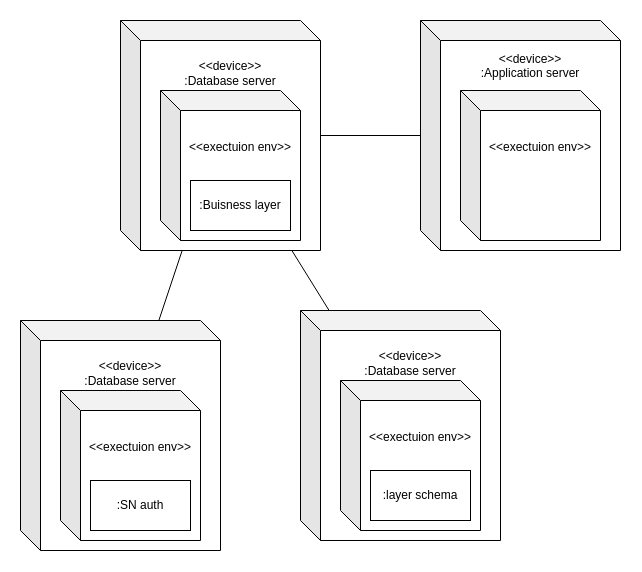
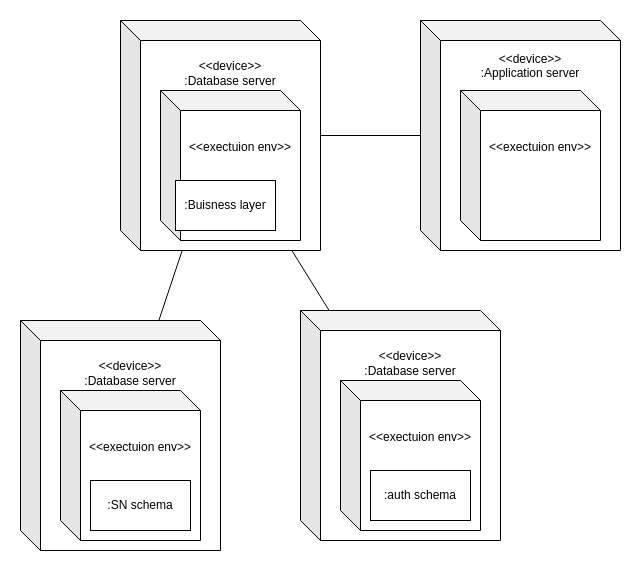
node ":Buisness layer": moved (241, 206) -> (226, 206)
node ":layer schema": label ":layer schema" -> ":auth schema"
node ":SN auth": label ":SN auth" -> ":SN schema"
